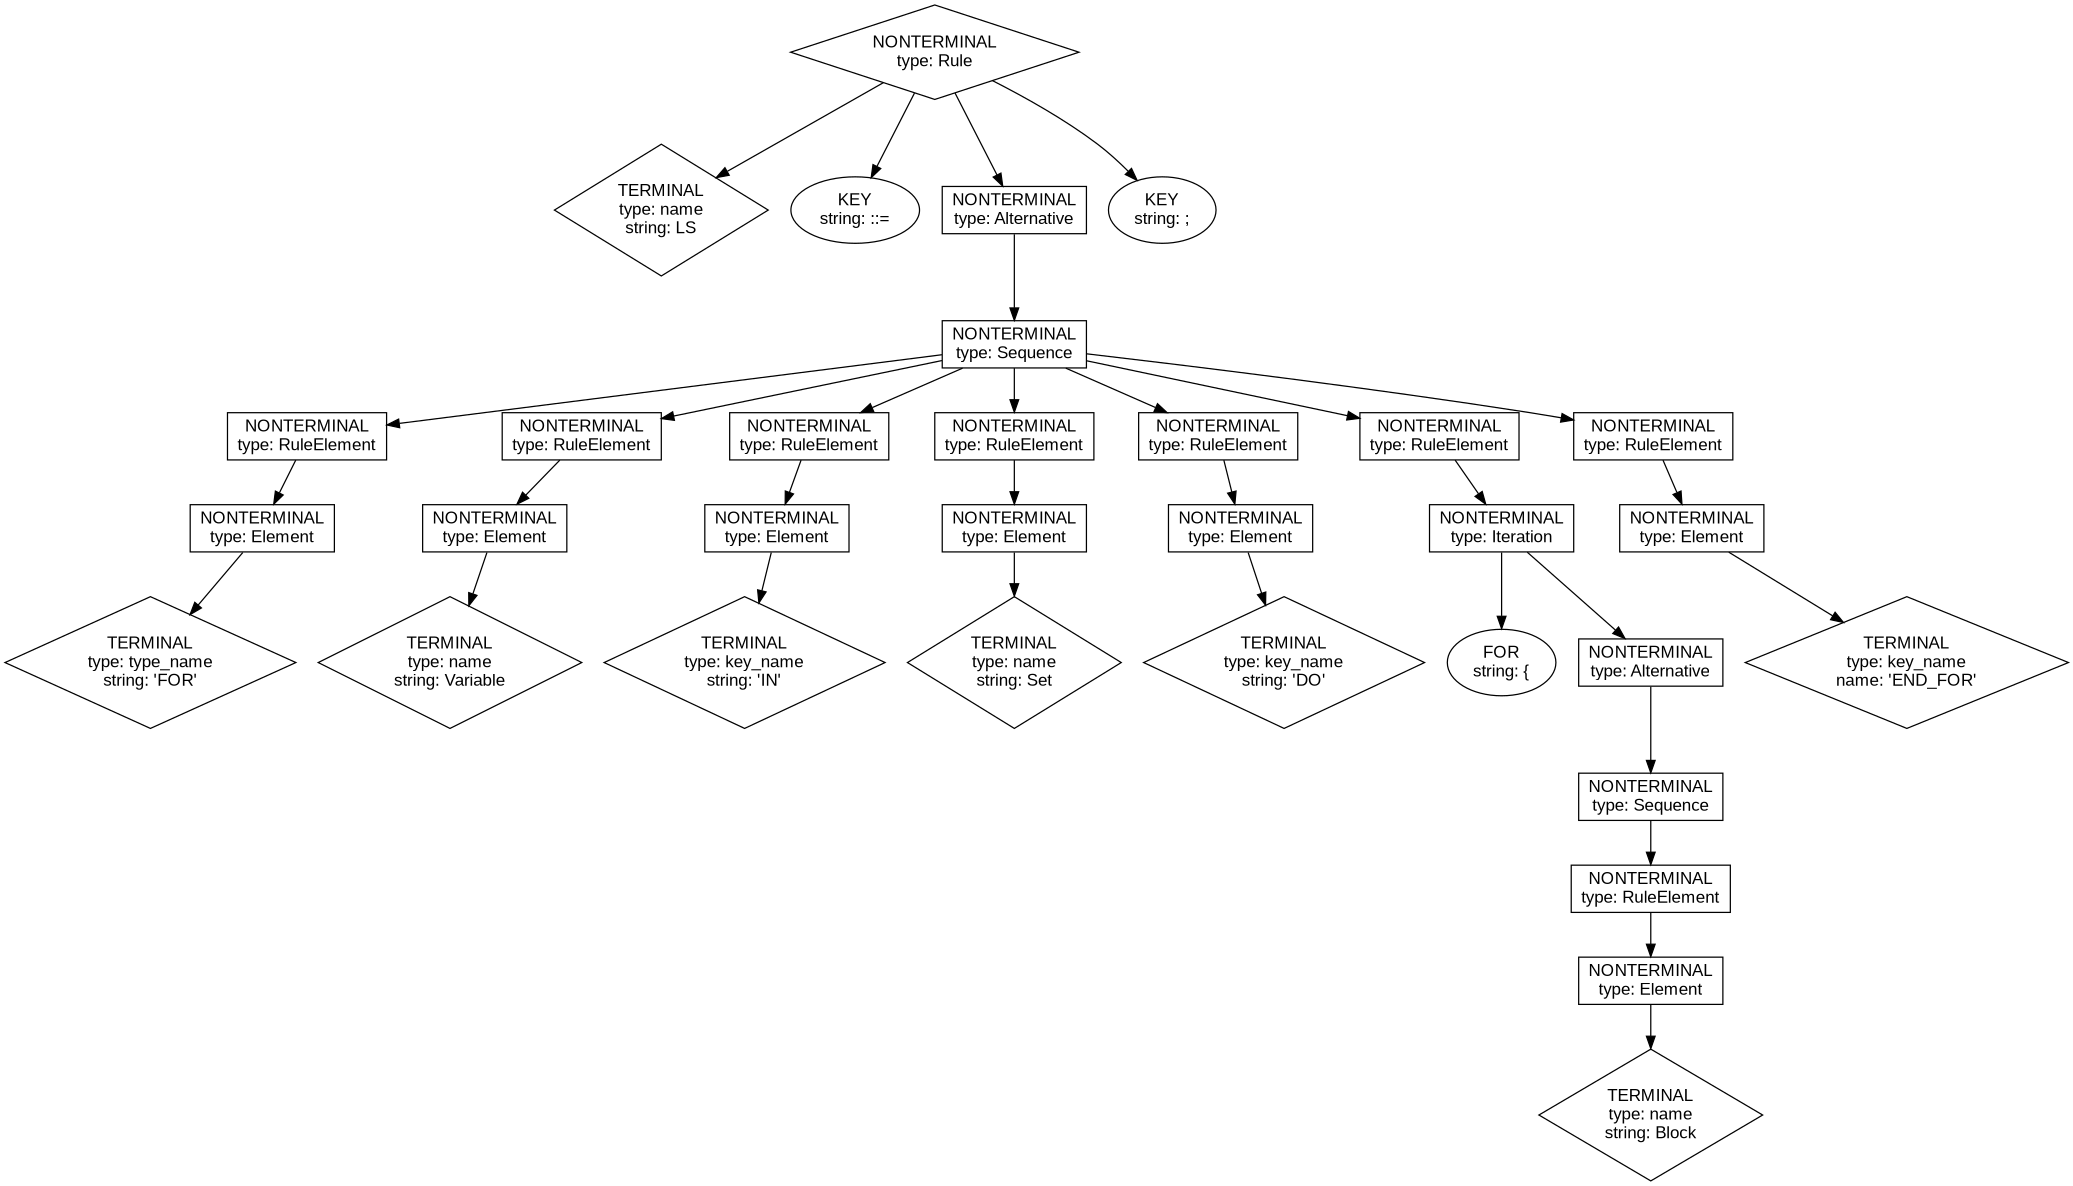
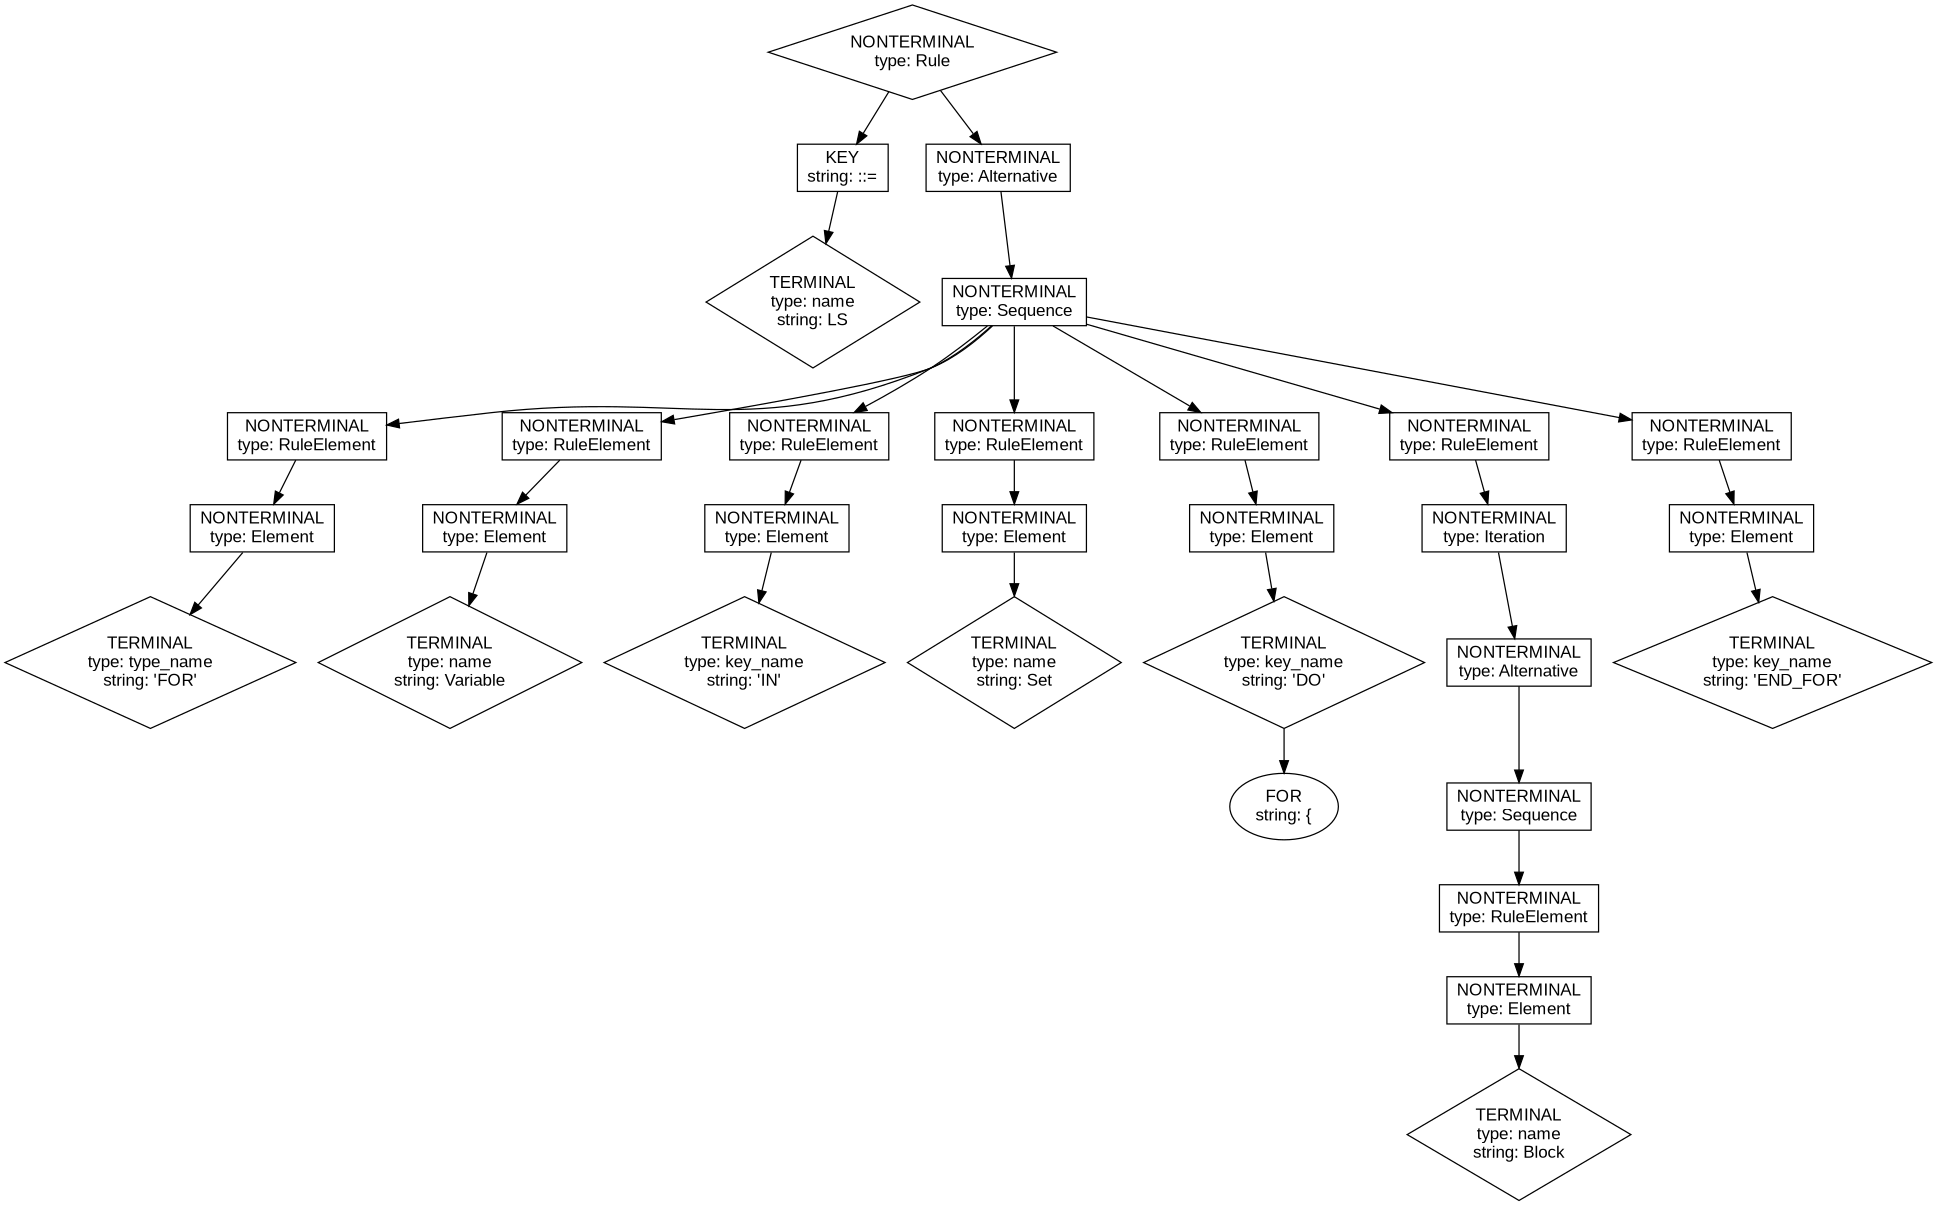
edge "NONTERMINAL type: Rule" -> "TERMINAL type: name string: LS": now "KEY string: ::=" -> "TERMINAL type: name string: LS"
node "KEY string: ::=": shape ellipse -> box
node "KEY string: ;": removed
edge "NONTERMINAL type: Iteration" -> "FOR string: {": now "TERMINAL type: key_name string: 'DO'" -> "FOR string: {"
node "TERMINAL type: key_name name: 'END_FOR'": label "TERMINAL type: key_name name: 'END_FOR'" -> "TERMINAL type: key_name string: 'END_FOR'"
